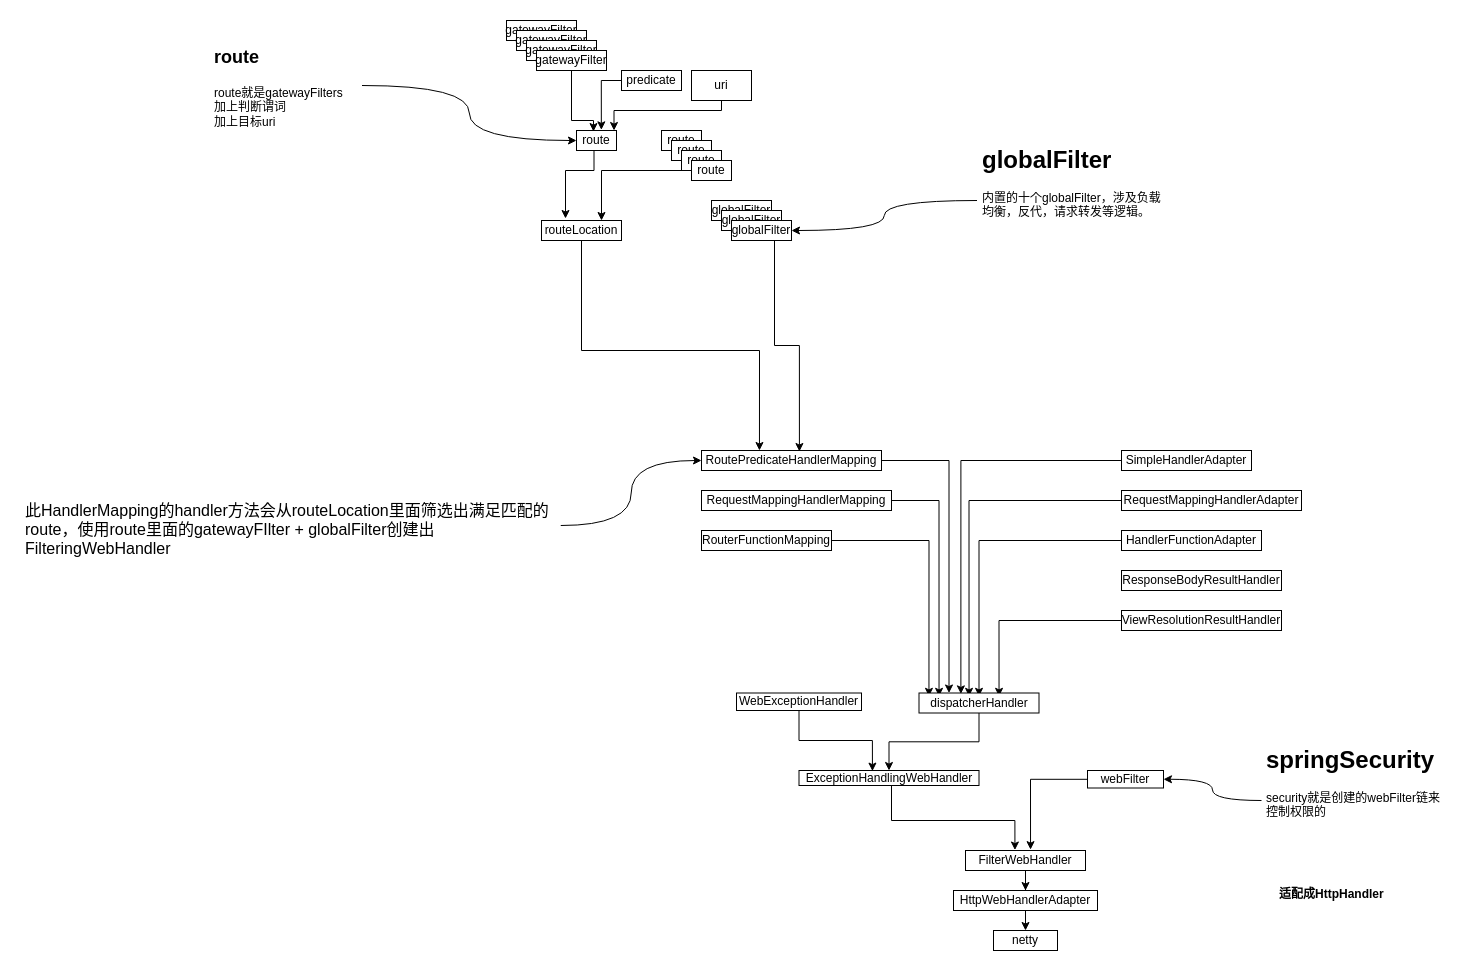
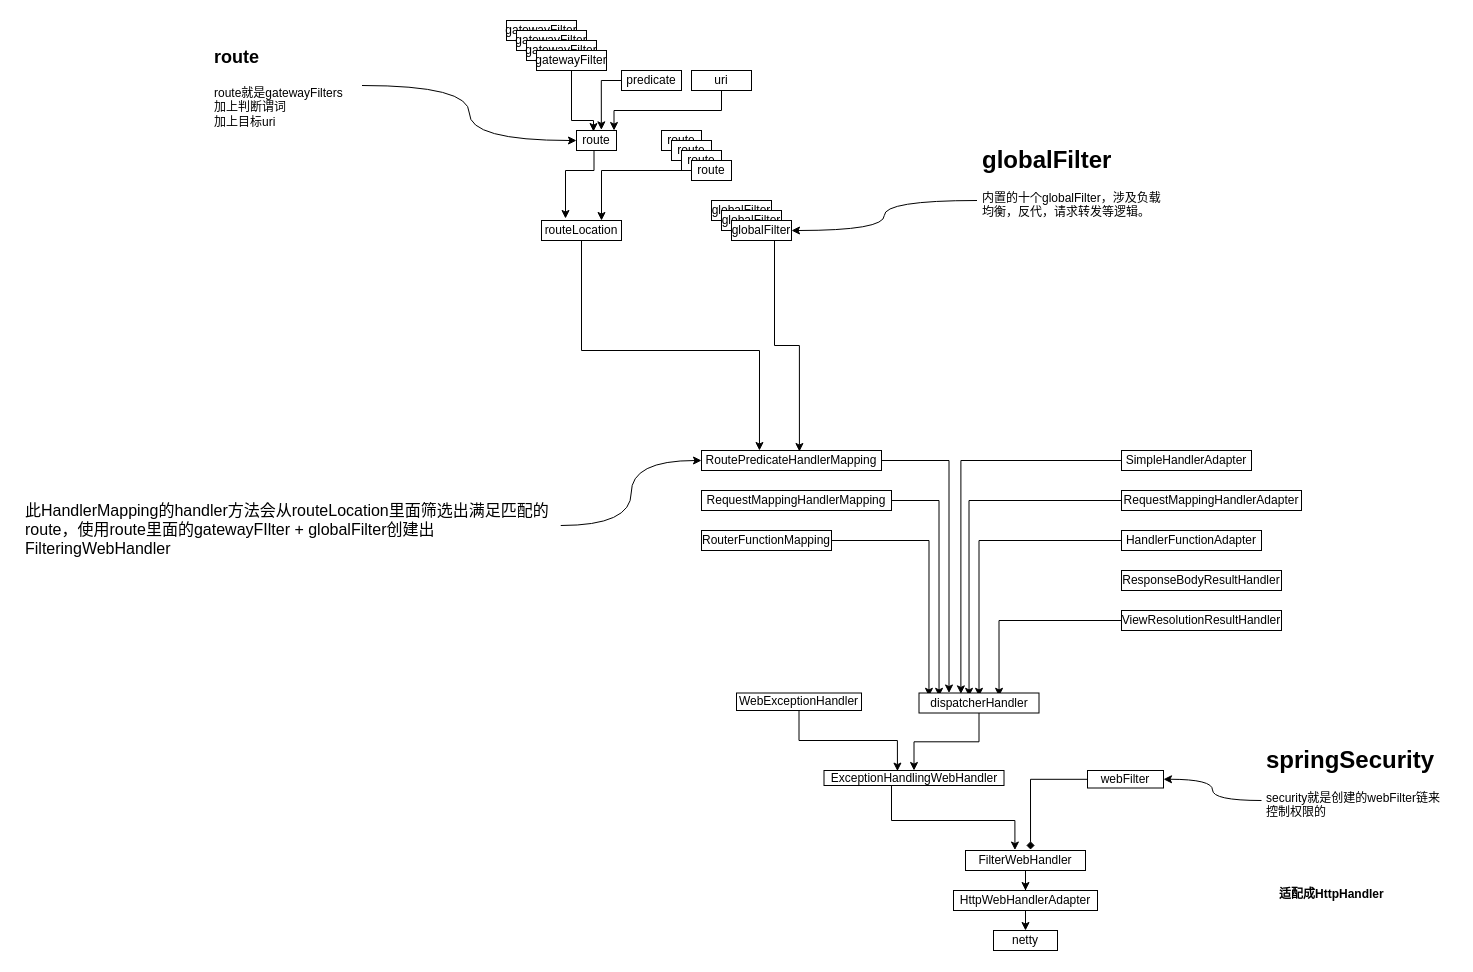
node "uri": size 60x30 -> 60x20
node "ExceptionHandlingWebHandler": moved (889, 778) -> (914, 778)
edge "webFilter" -> "FilterWebHandler": arrowhead classic -> diamond
